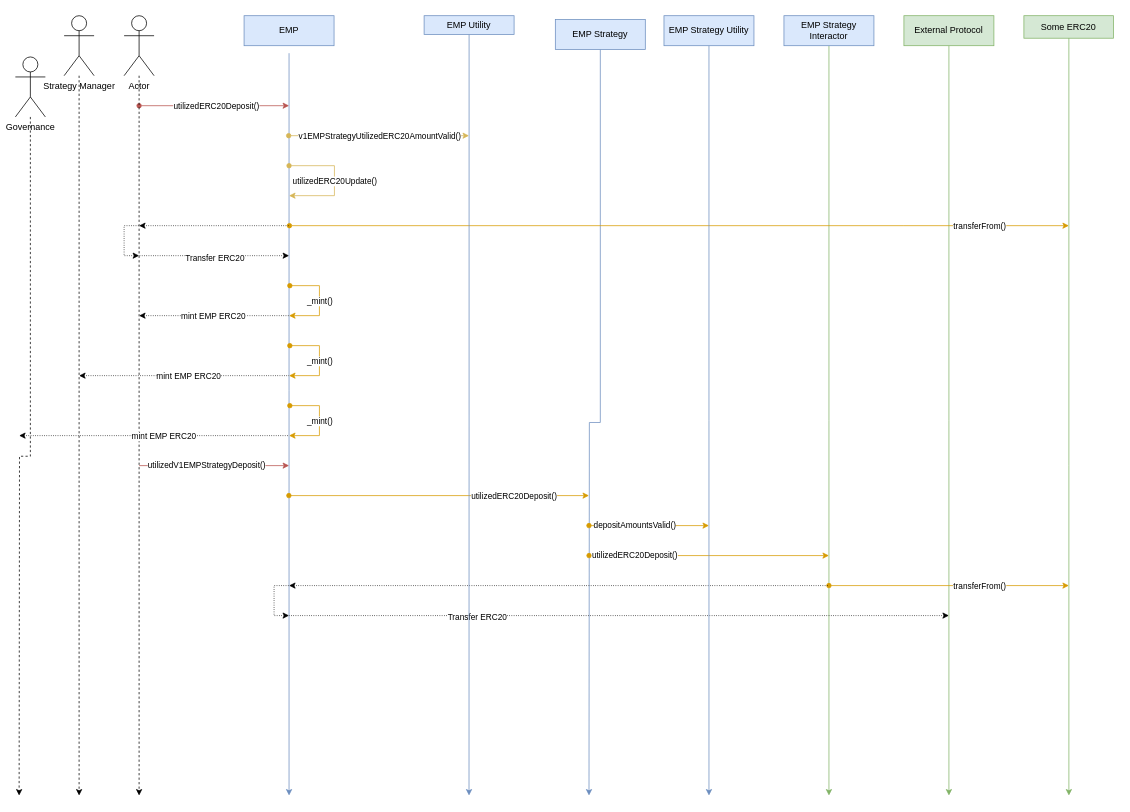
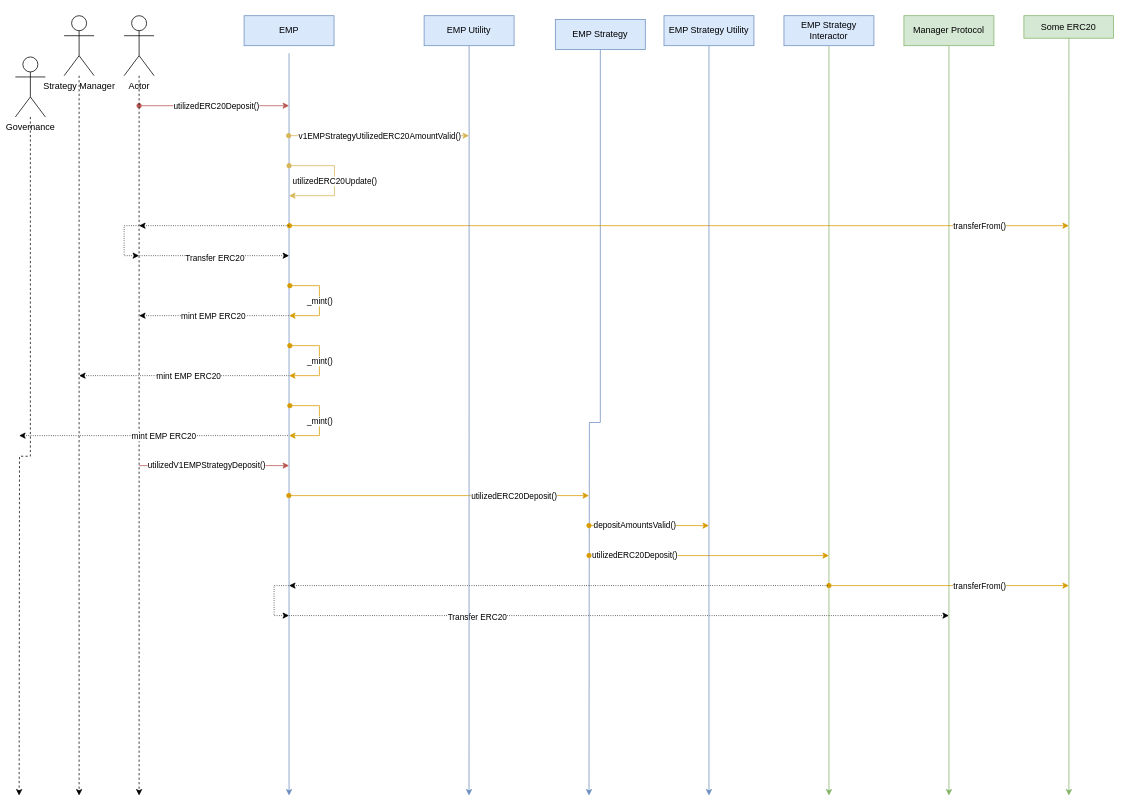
node "EMP Utility": size 90x19 -> 90x30
node "External Protocol": label "External Protocol" -> "Manager Protocol"
